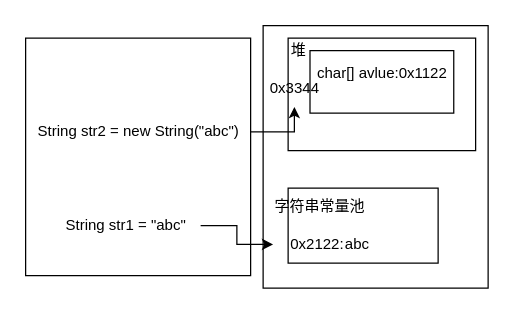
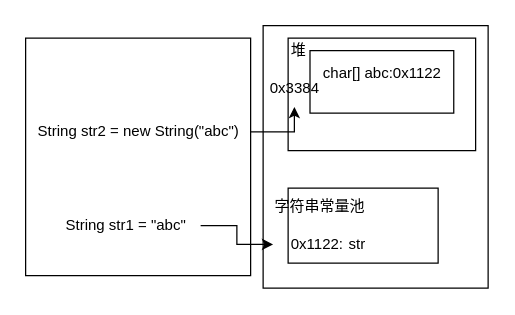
node "char[] avlue:0x1122": label "char[] avlue:0x1122" -> "char[] abc:0x1122"
node "0x3344": label "0x3344" -> "0x3384"
node "0x2122:": label "0x2122:" -> "0x1122:"
node "abc": label "abc" -> "str"
